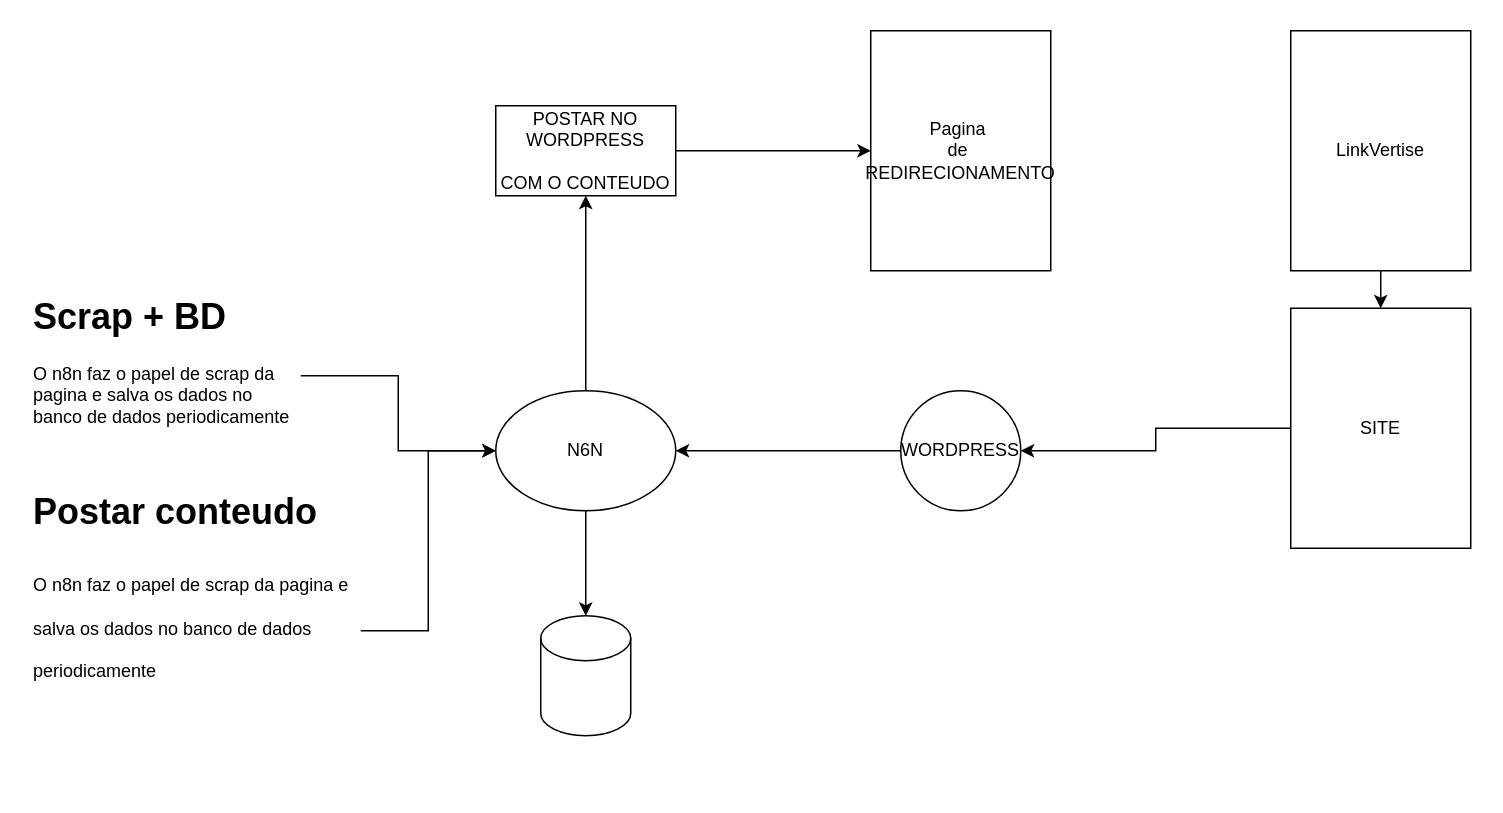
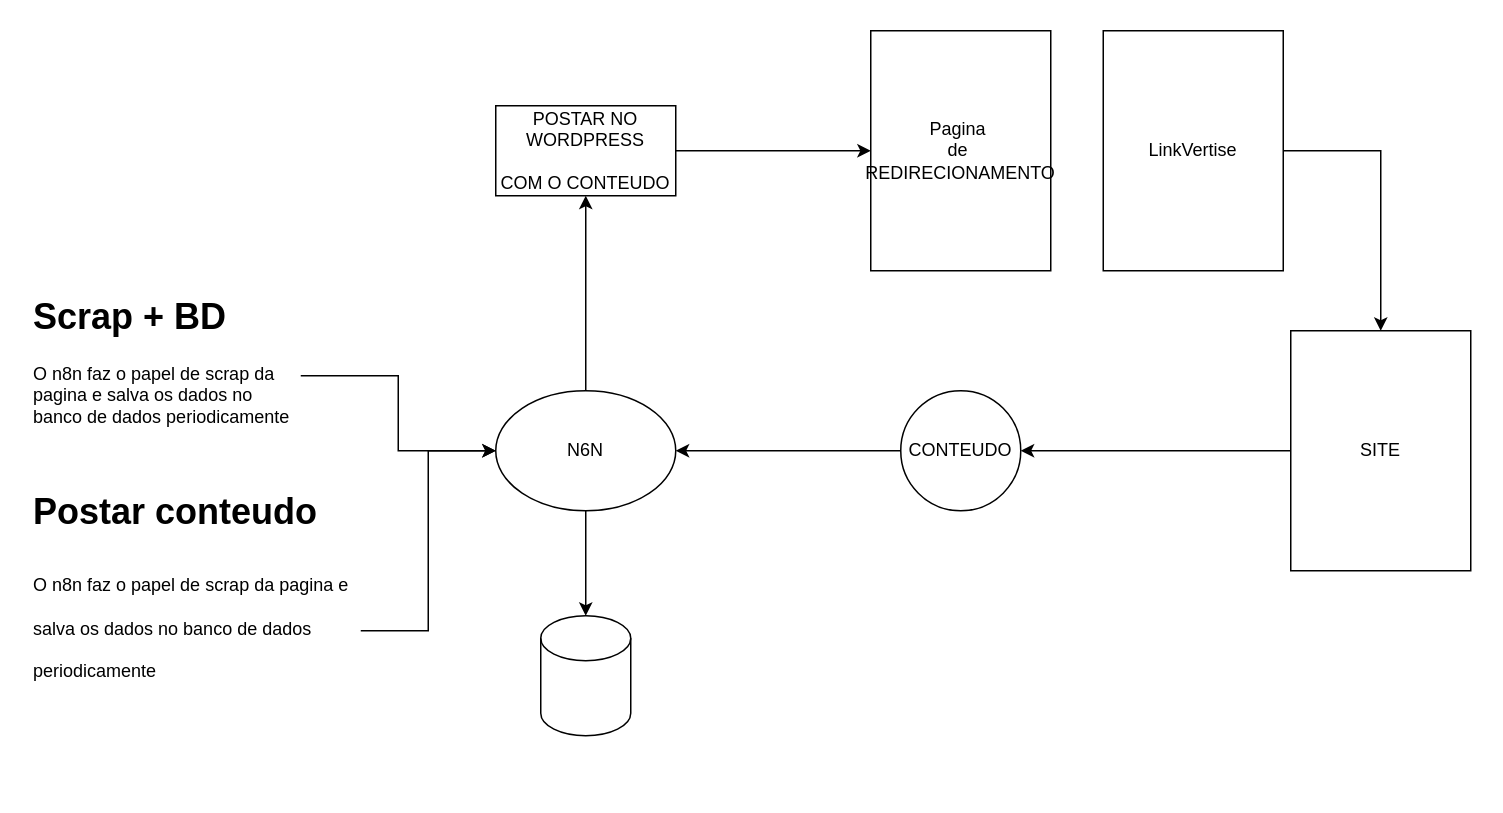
node "LinkVertise": moved (1381, 151) -> (1193, 151)
node "SITE": moved (1381, 428) -> (1381, 451)
node "WORDPRESS": label "WORDPRESS" -> "CONTEUDO"
